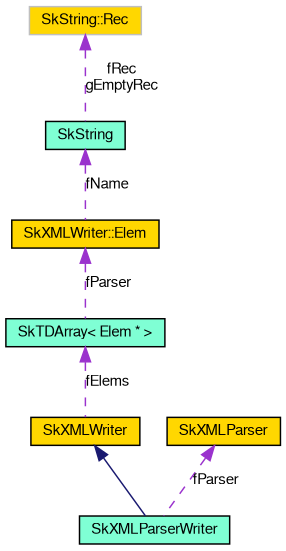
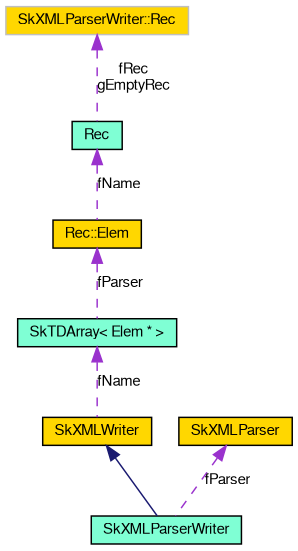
node "SkString::Rec": label "SkString::Rec" -> "SkXMLParserWriter::Rec"
node "SkString": label "SkString" -> "Rec"
node "SkXMLWriter::Elem": label "SkXMLWriter::Elem" -> "Rec::Elem"
edge "SkXMLWriter" -> "SkTDArray< Elem * >": label "fElems" -> "fName"
